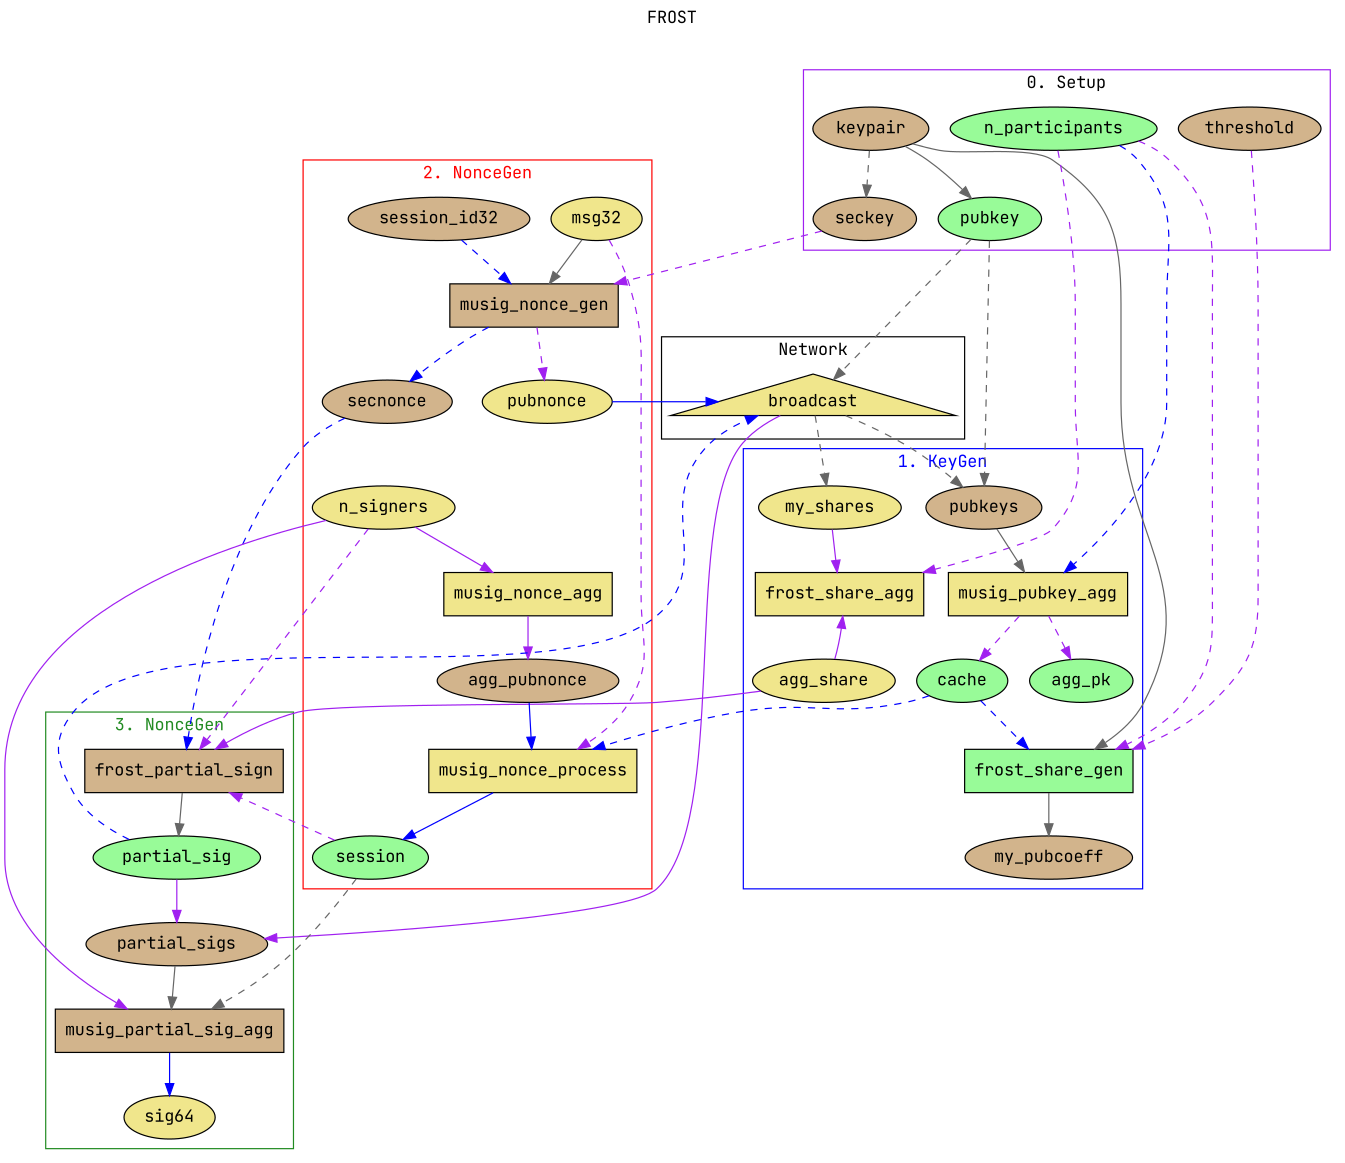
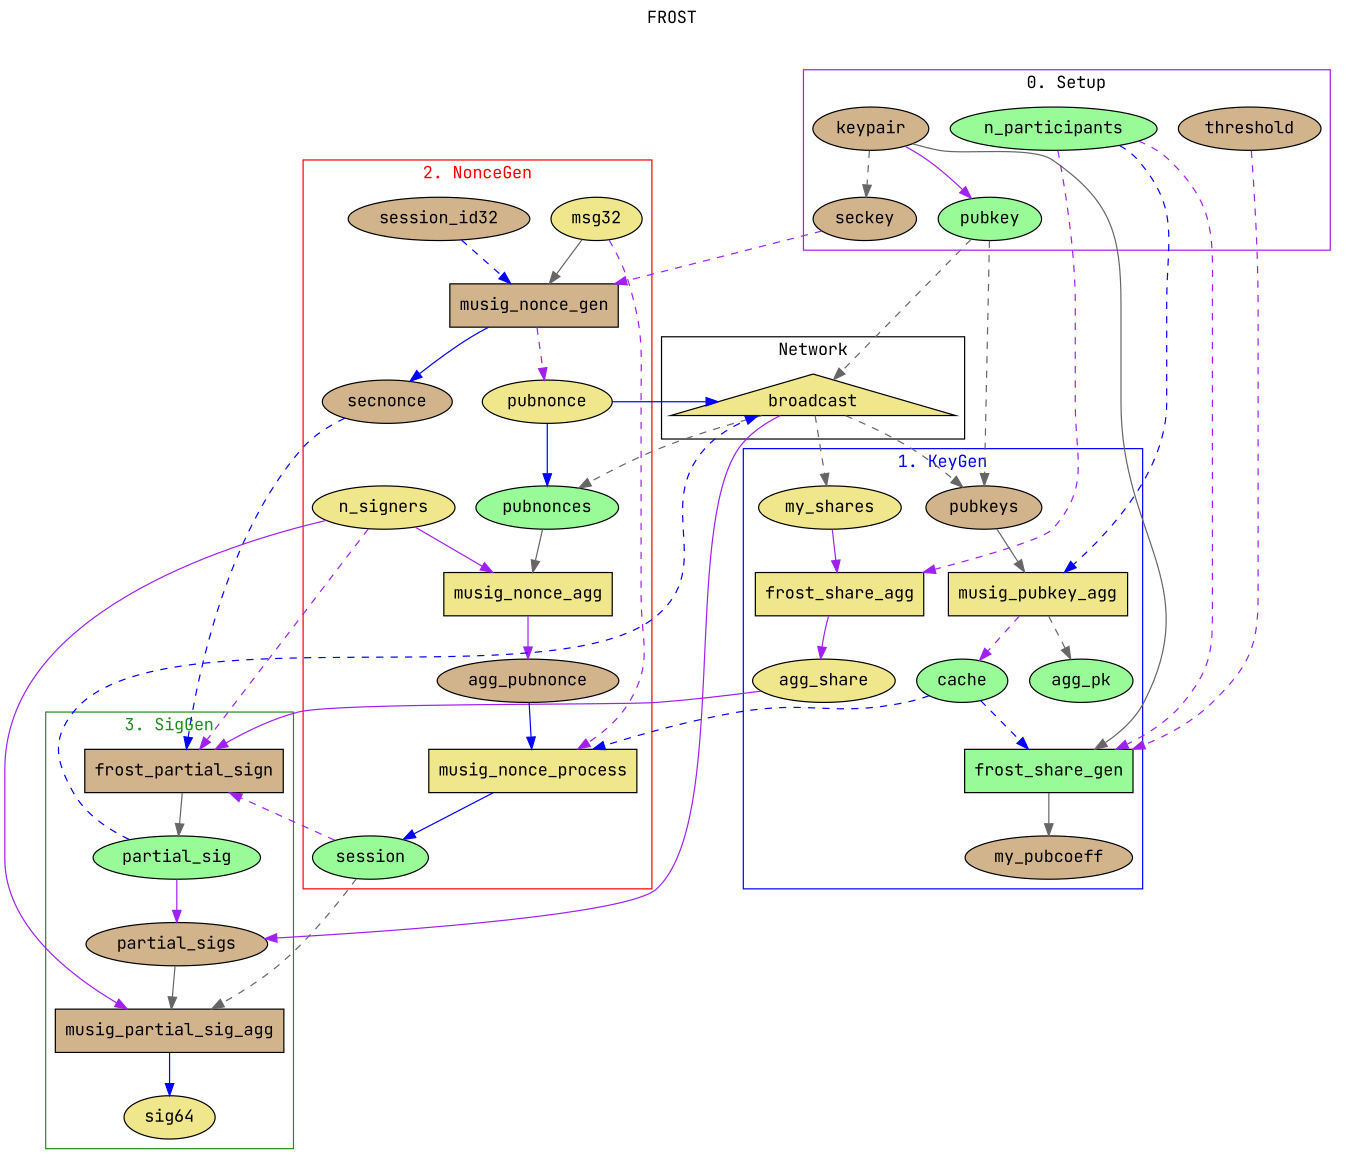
edge "keypair" -> "pubkey": color gray40 -> purple
edge "musig_nonce_gen" -> "secnonce": style dashed -> solid
node "pubnonces": added
edge "musig_pubkey_agg" -> "agg_pk": color purple -> gray40
edge "agg_share" -> "frost_share_agg": reversed
cluster "3. NonceGen": label "3. NonceGen" -> "3. SigGen"
